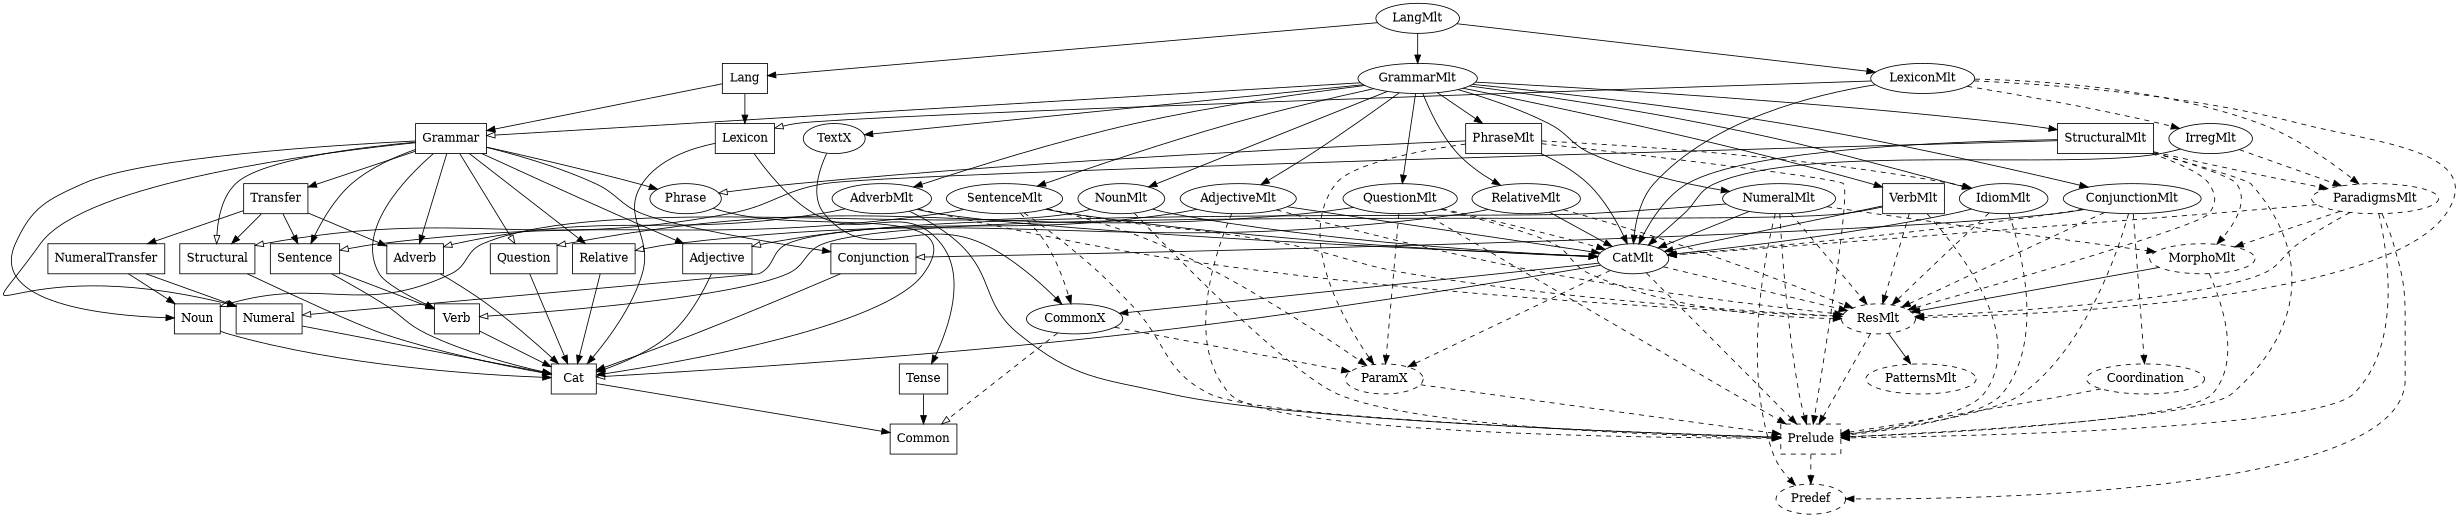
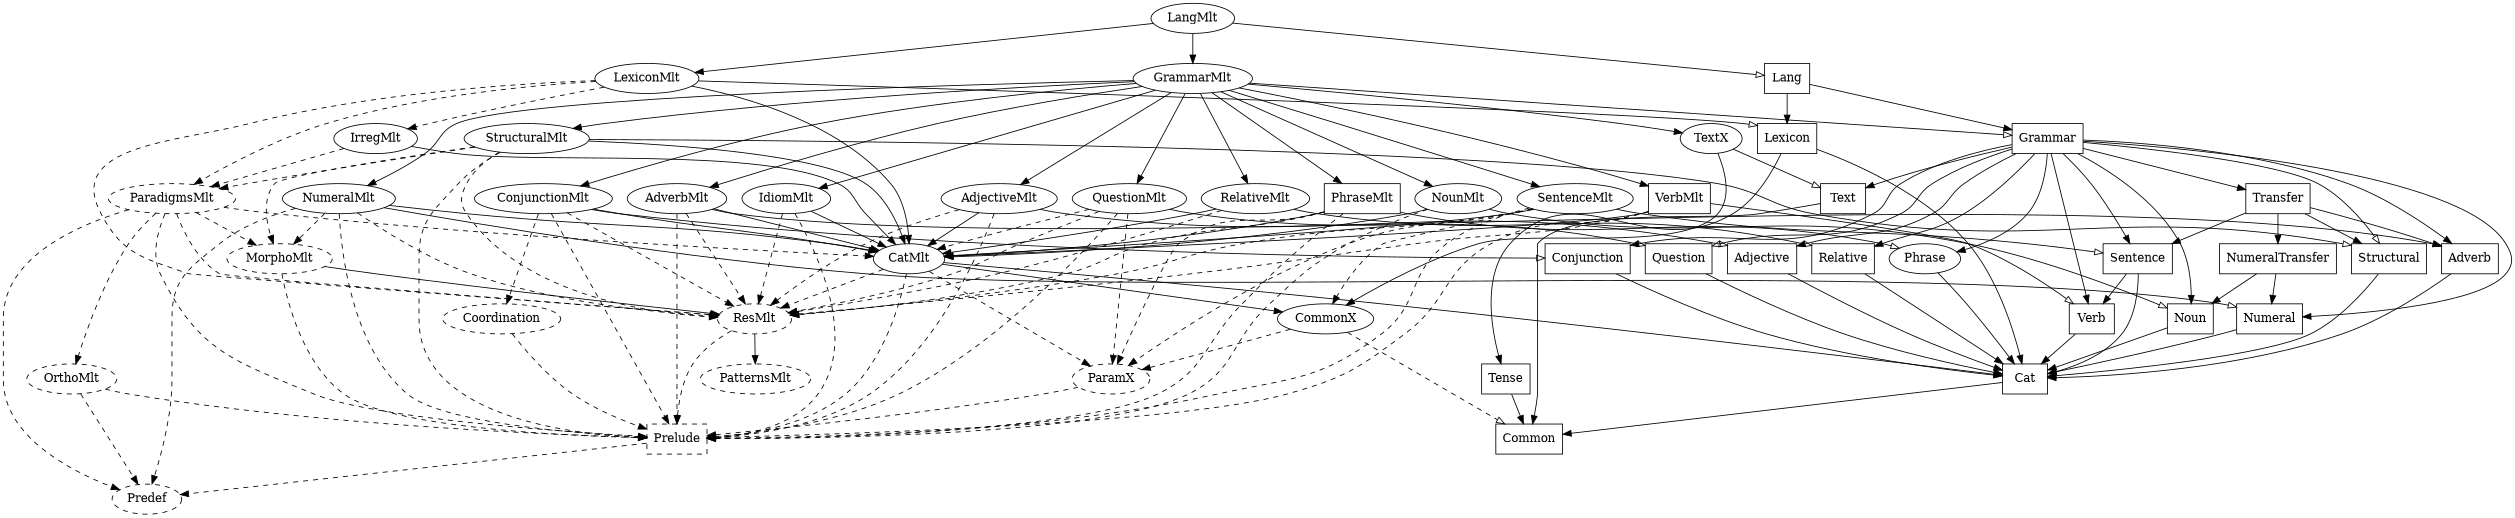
edge "LangMlt" -> "Lang": arrowhead normal -> empty
node "StructuralMlt": shape box -> ellipse
edge "PhraseMlt" -> "IdiomMlt": now "PhraseMlt" -> "ResMlt"
node "Text": added
edge "ConjunctionMlt" -> "CatMlt": style dashed -> solid
node "OrthoMlt": added
edge "AdverbMlt" -> "Prelude": style solid -> dashed
